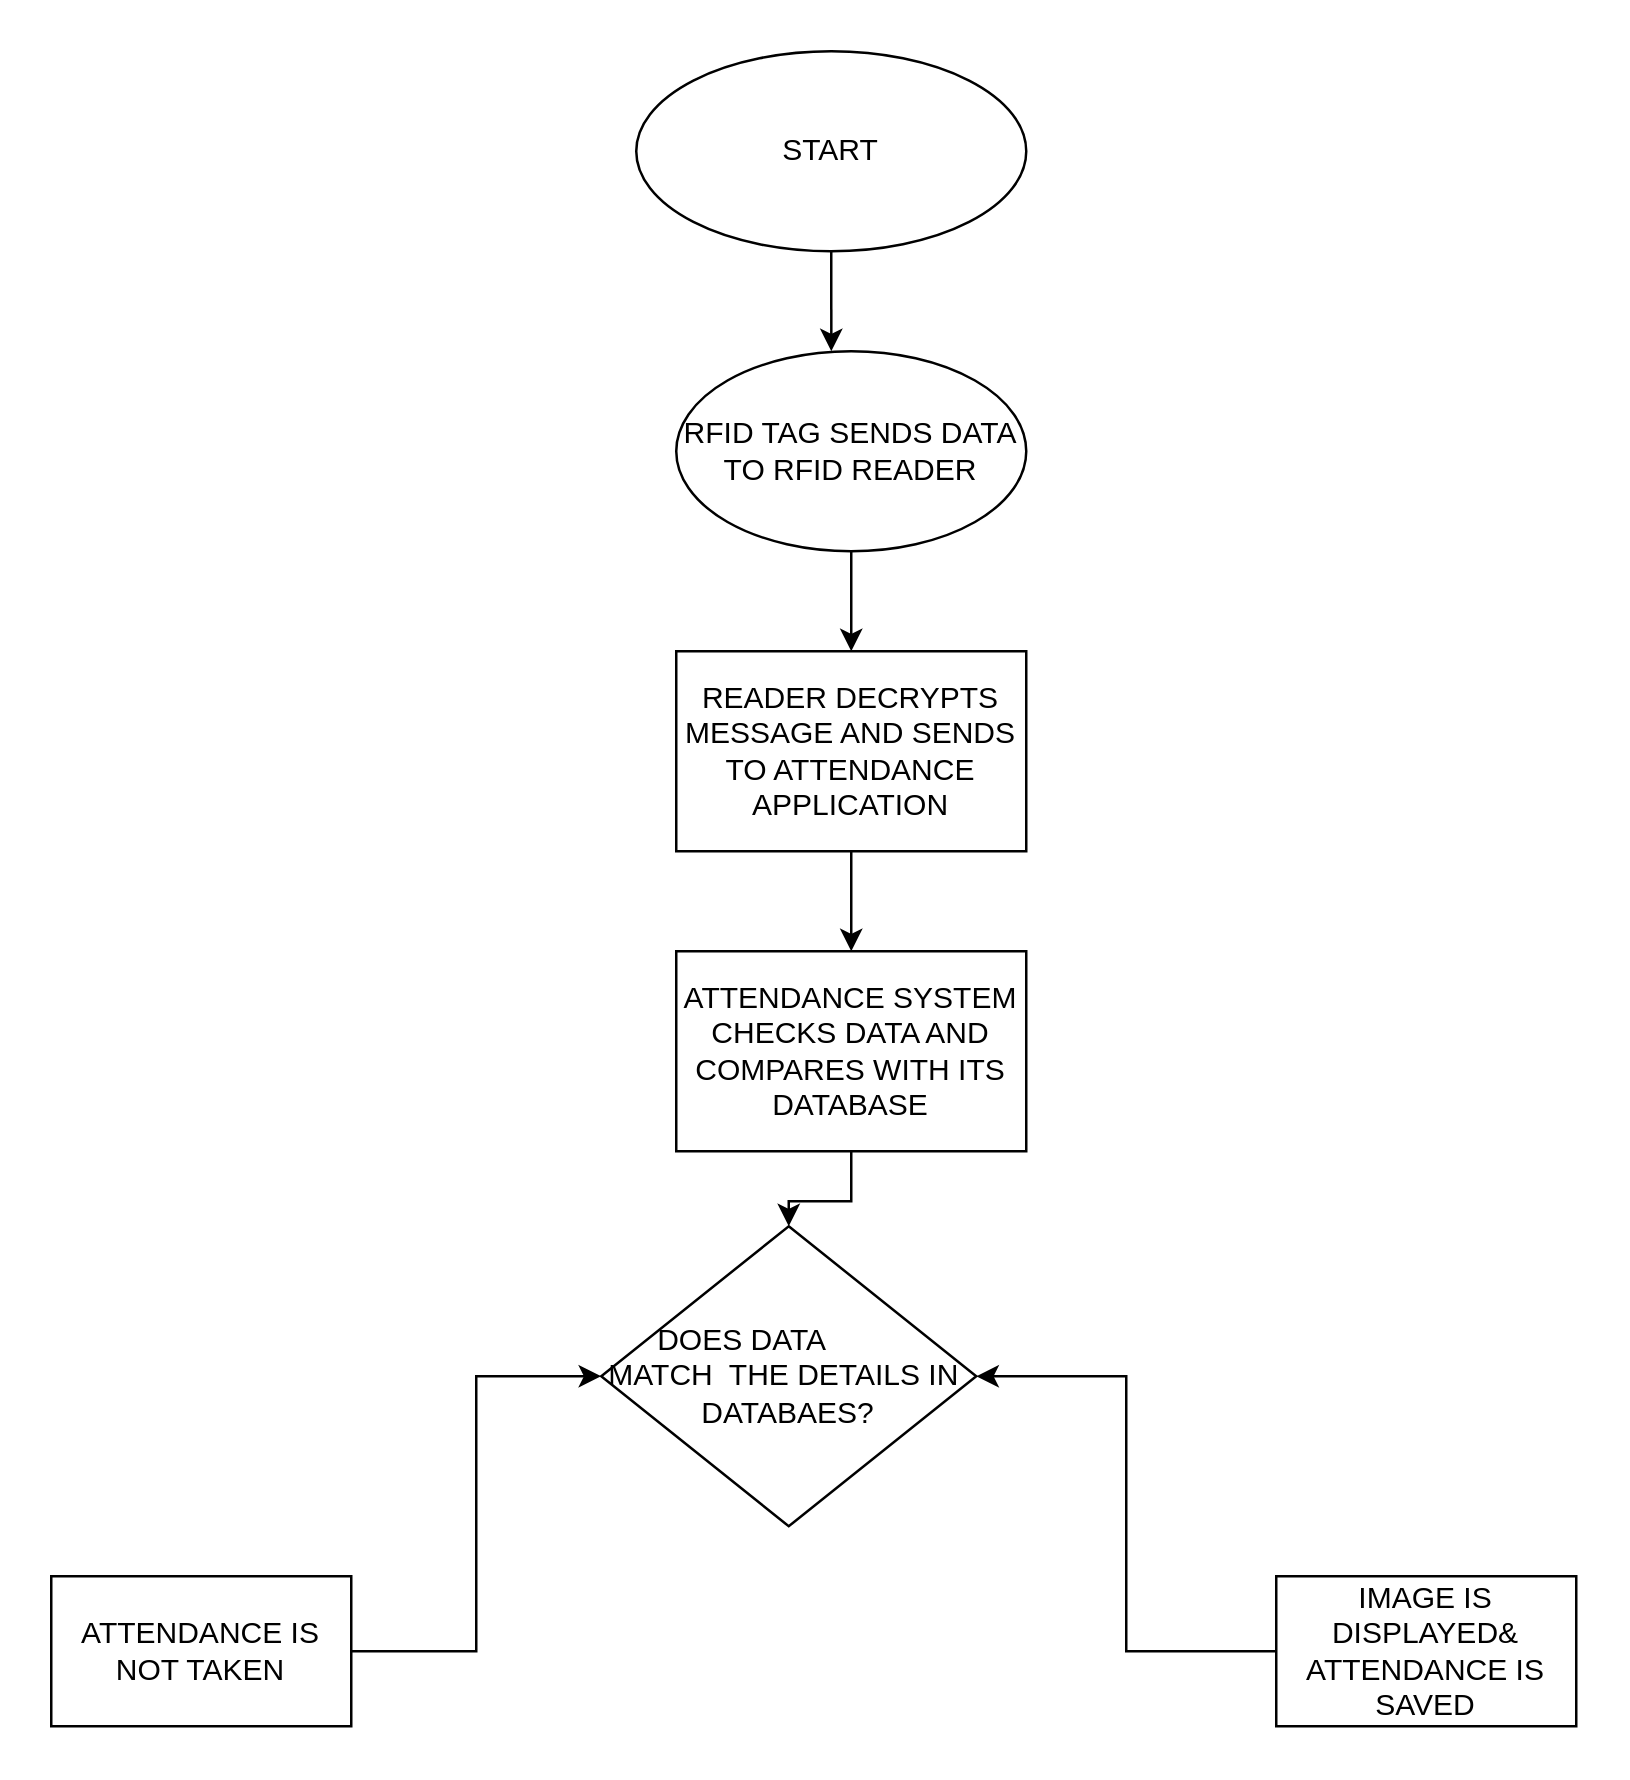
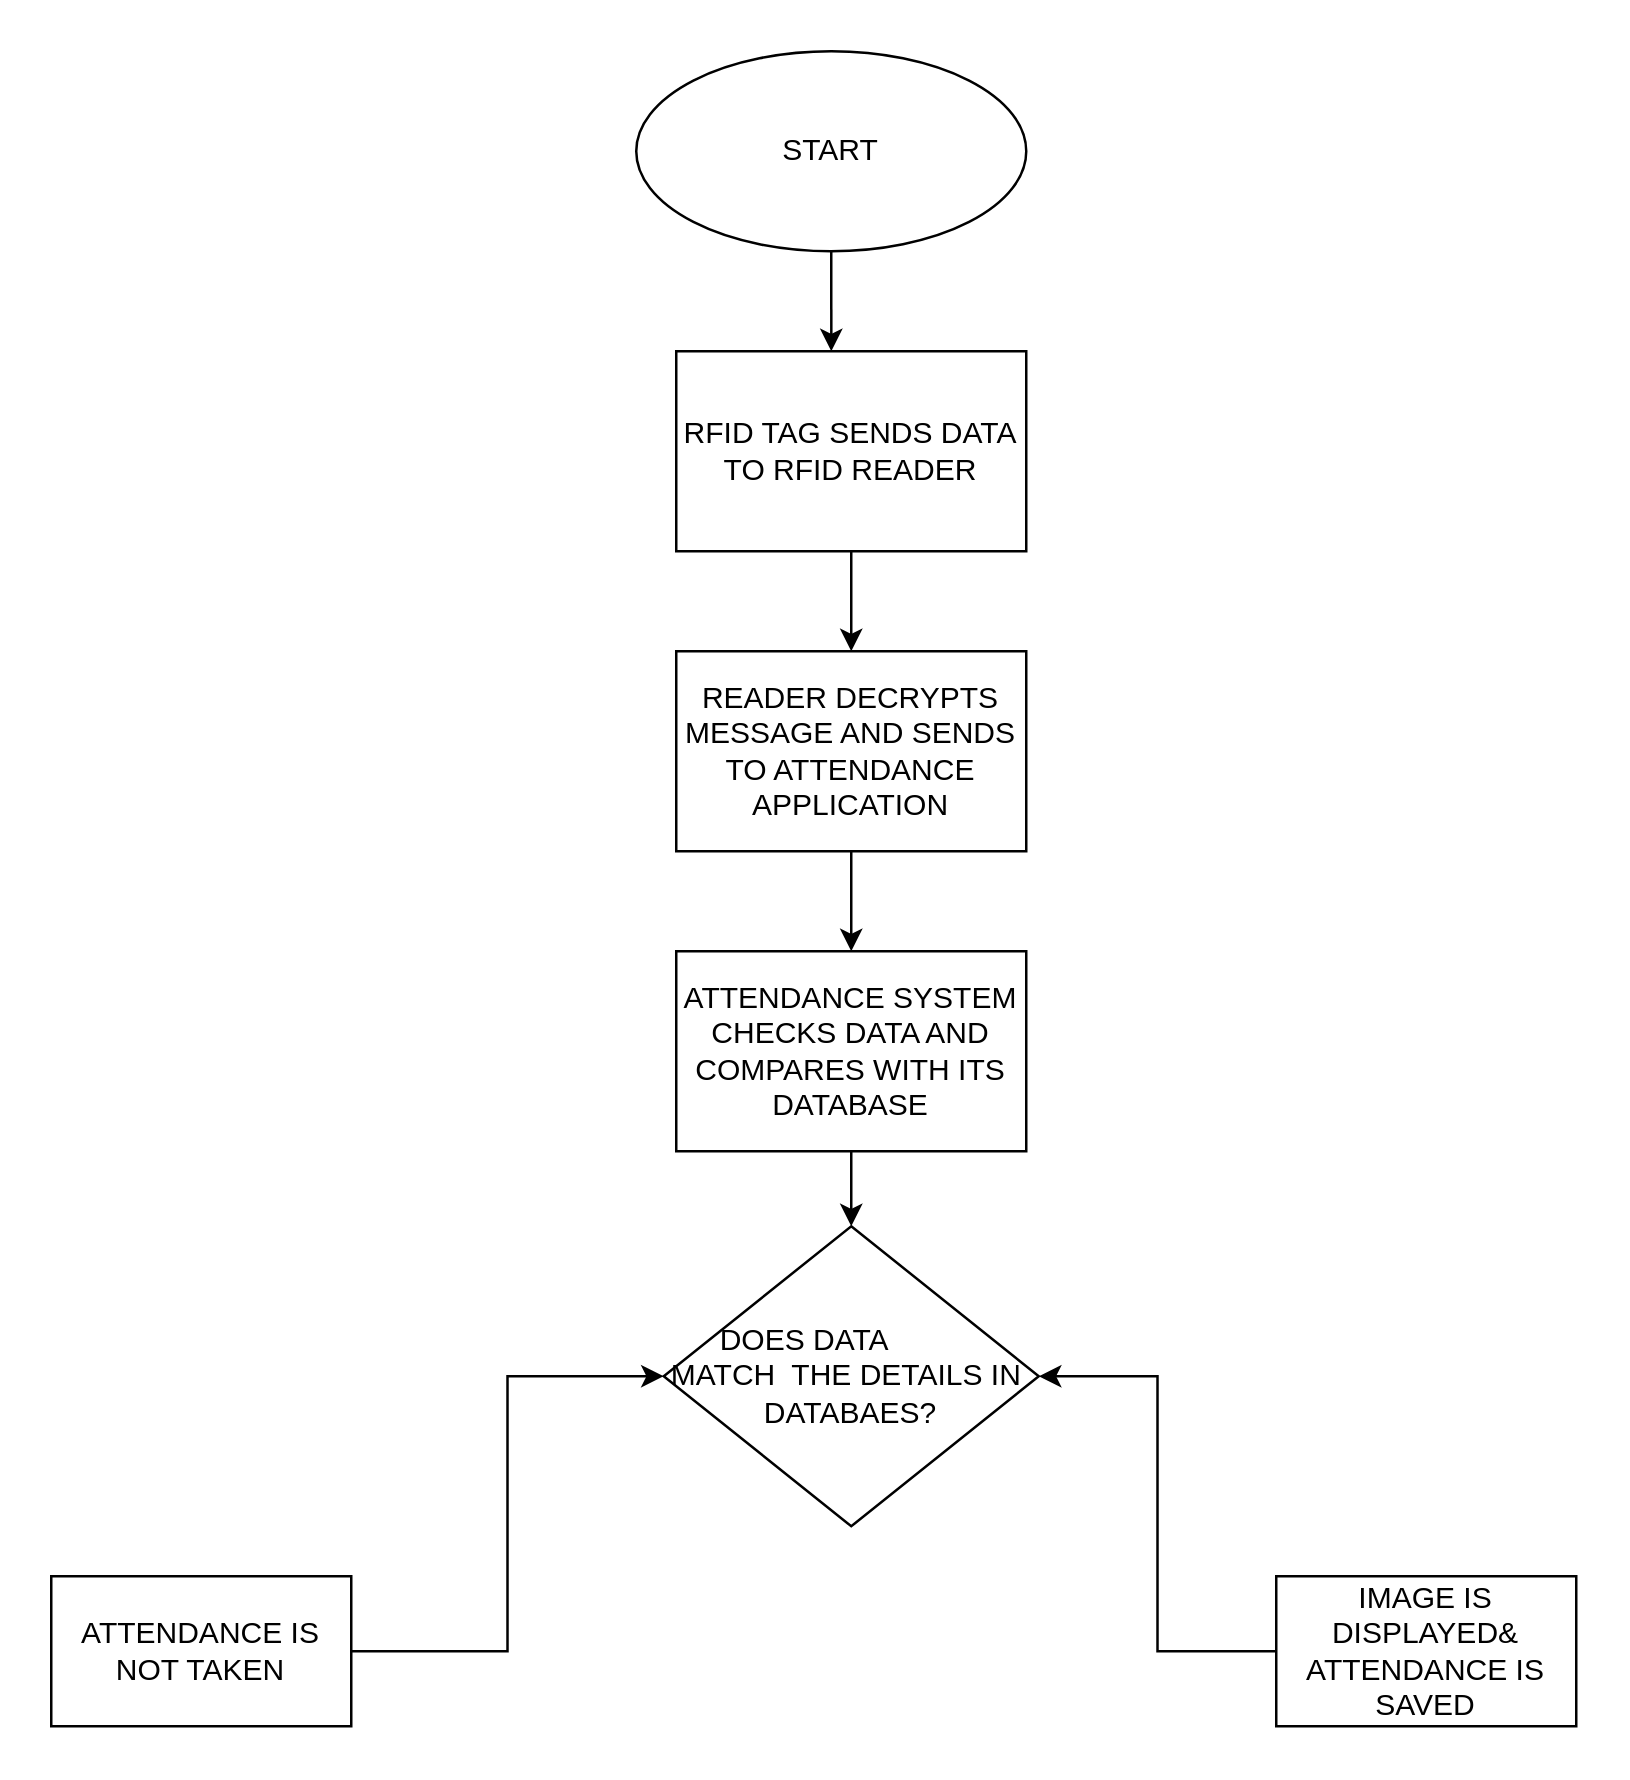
node "RFID TAG SENDS DATA TO RFID READER": shape ellipse -> rectangle
node "DOES DATA MATCH THE DETAILS IN DATABAES?": moved (789, 1376) -> (851, 1376)
